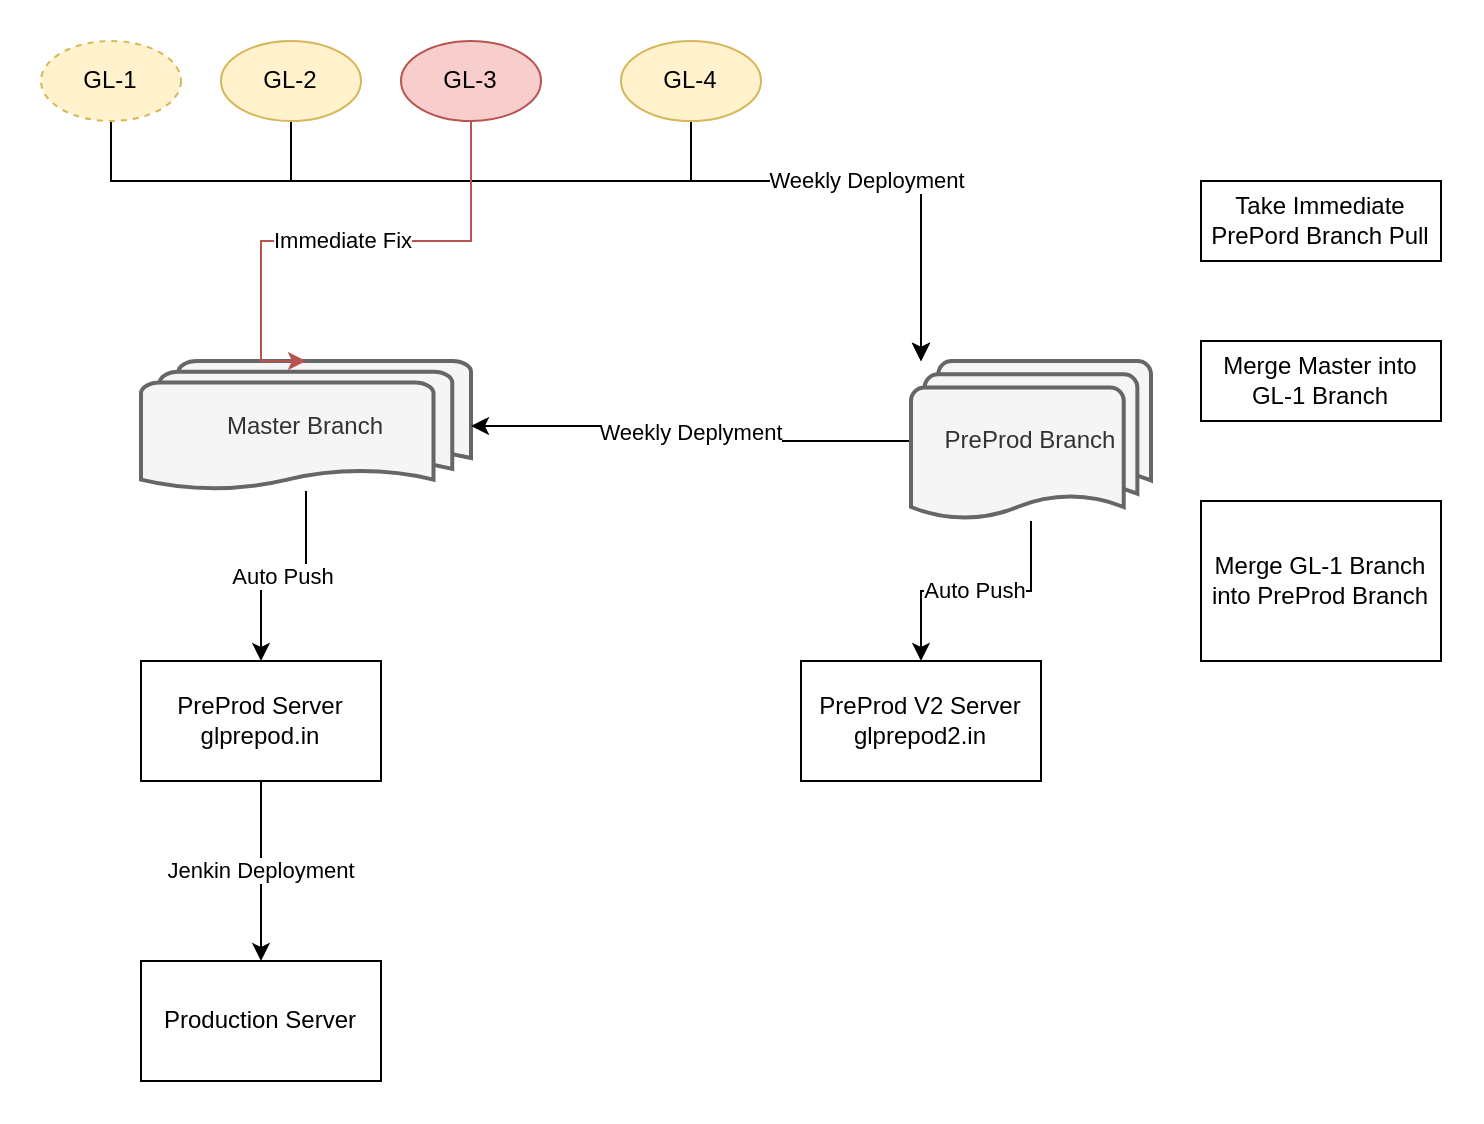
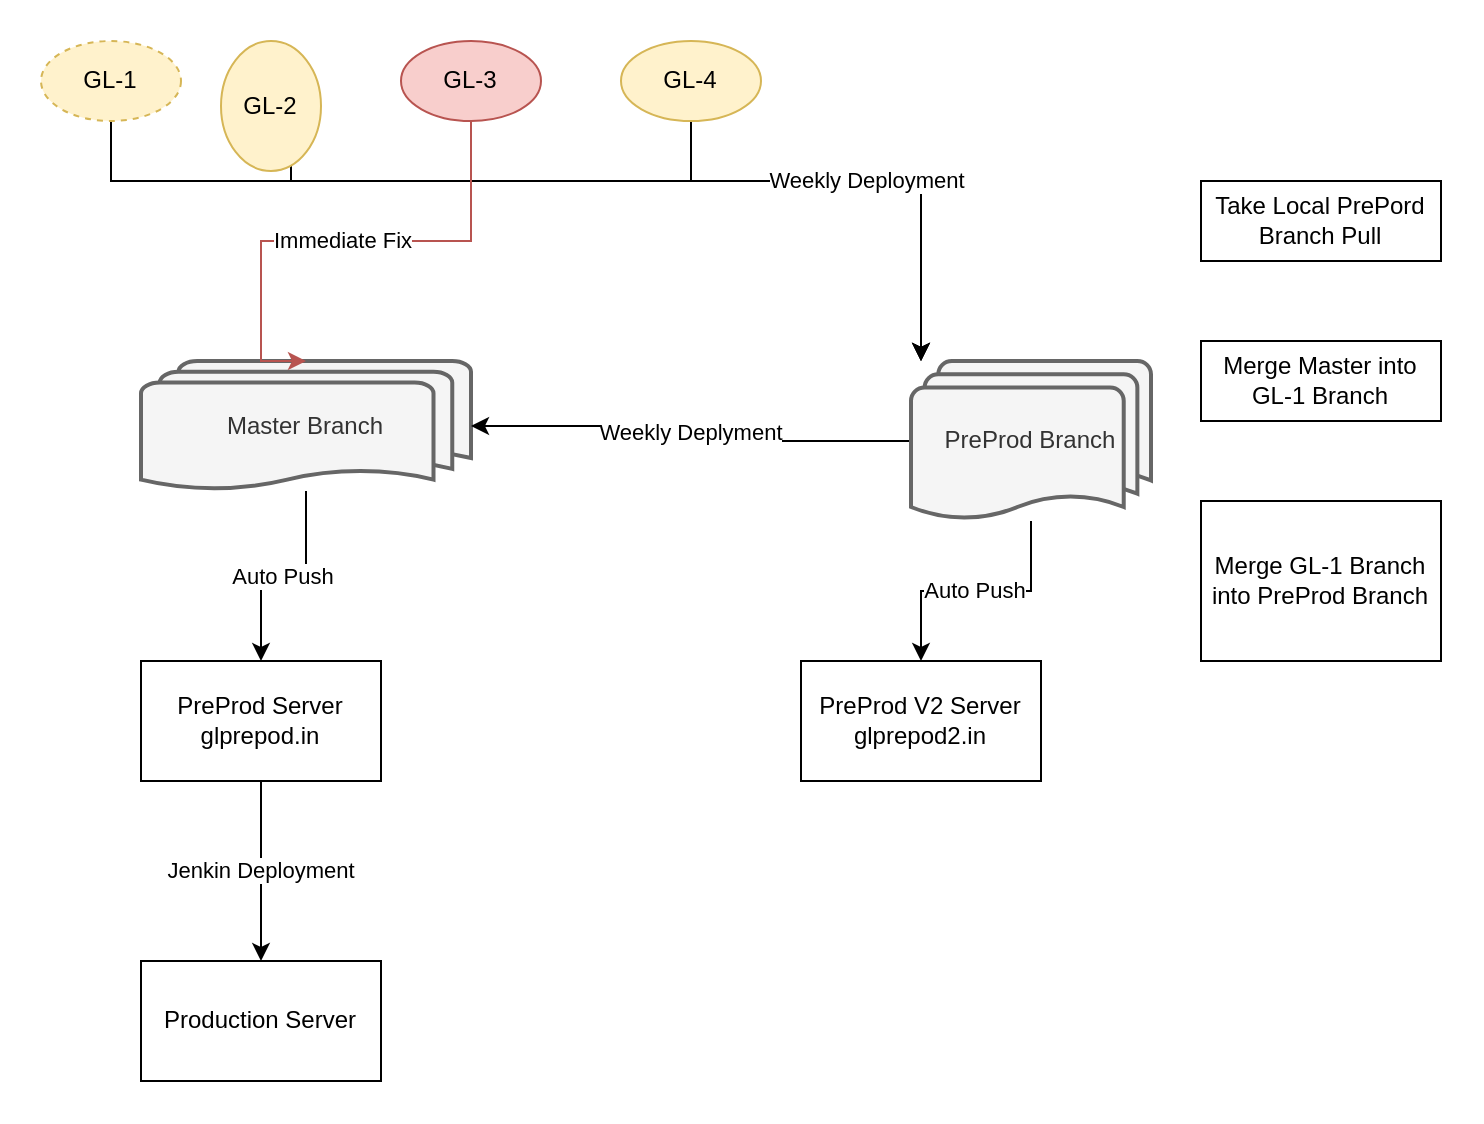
node "GL-2": size 140x80 -> 100x130
node "Take Immediate PrePord Branch Pull": label "Take Immediate PrePord Branch Pull" -> "Take Local PrePord Branch Pull"
